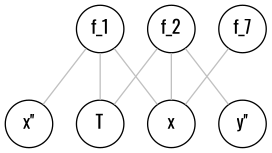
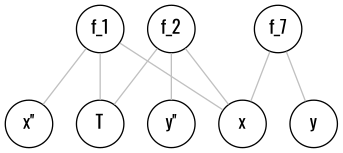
node "y": added
